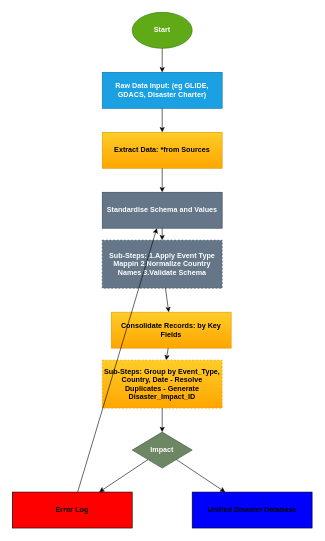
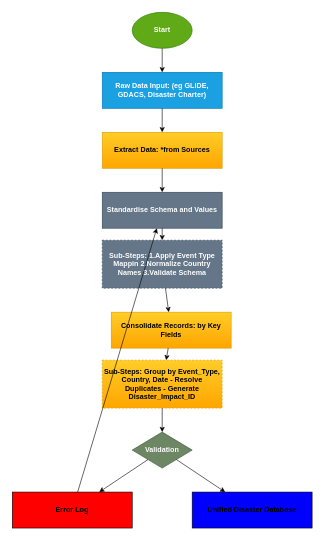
node "Impact": label "Impact" -> "Validation"
